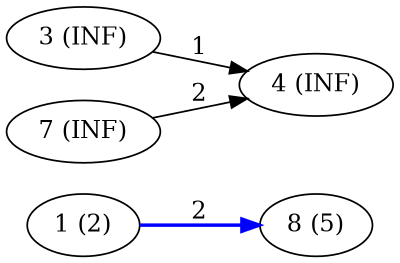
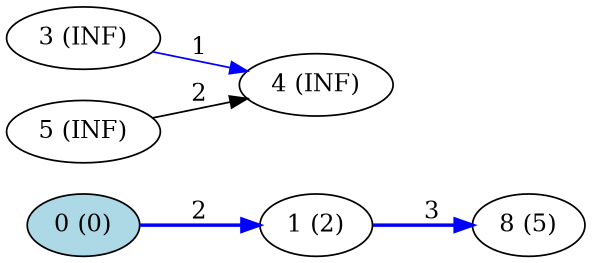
edge "3 (INF)" -> "4 (INF)": color black -> blue
node "7 (INF)": label "7 (INF)" -> "5 (INF)"
edge "1 (2)" -> "8 (5)": label "2" -> "3"
node "0 (0)": added
